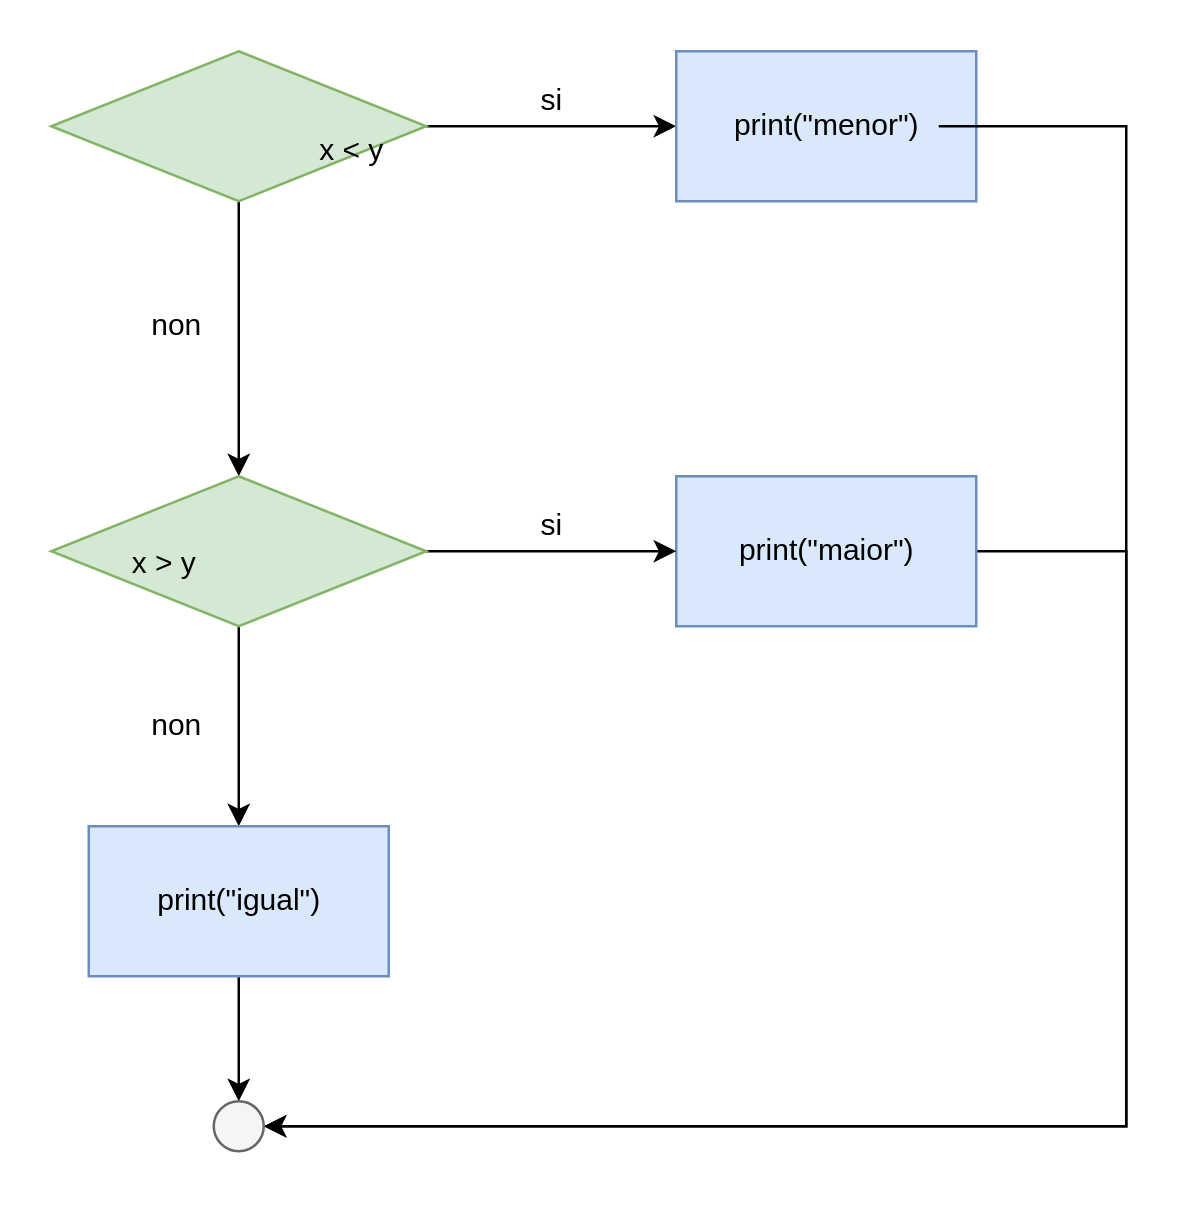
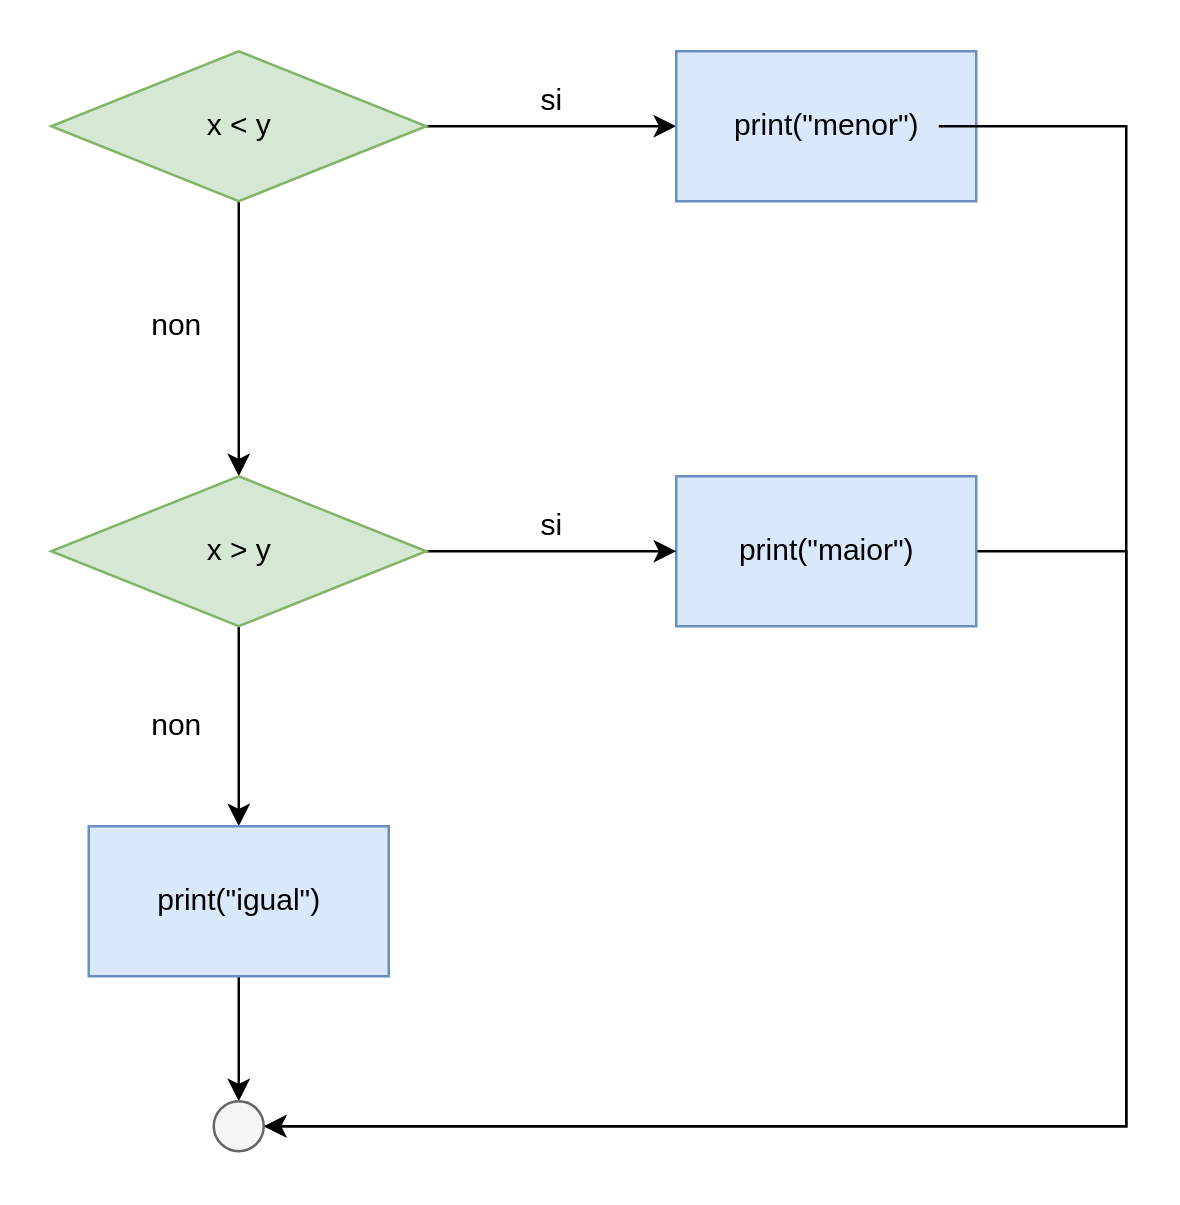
node "x < y": moved (351, 151) -> (239, 126)
node "x > y": moved (164, 564) -> (239, 551)
